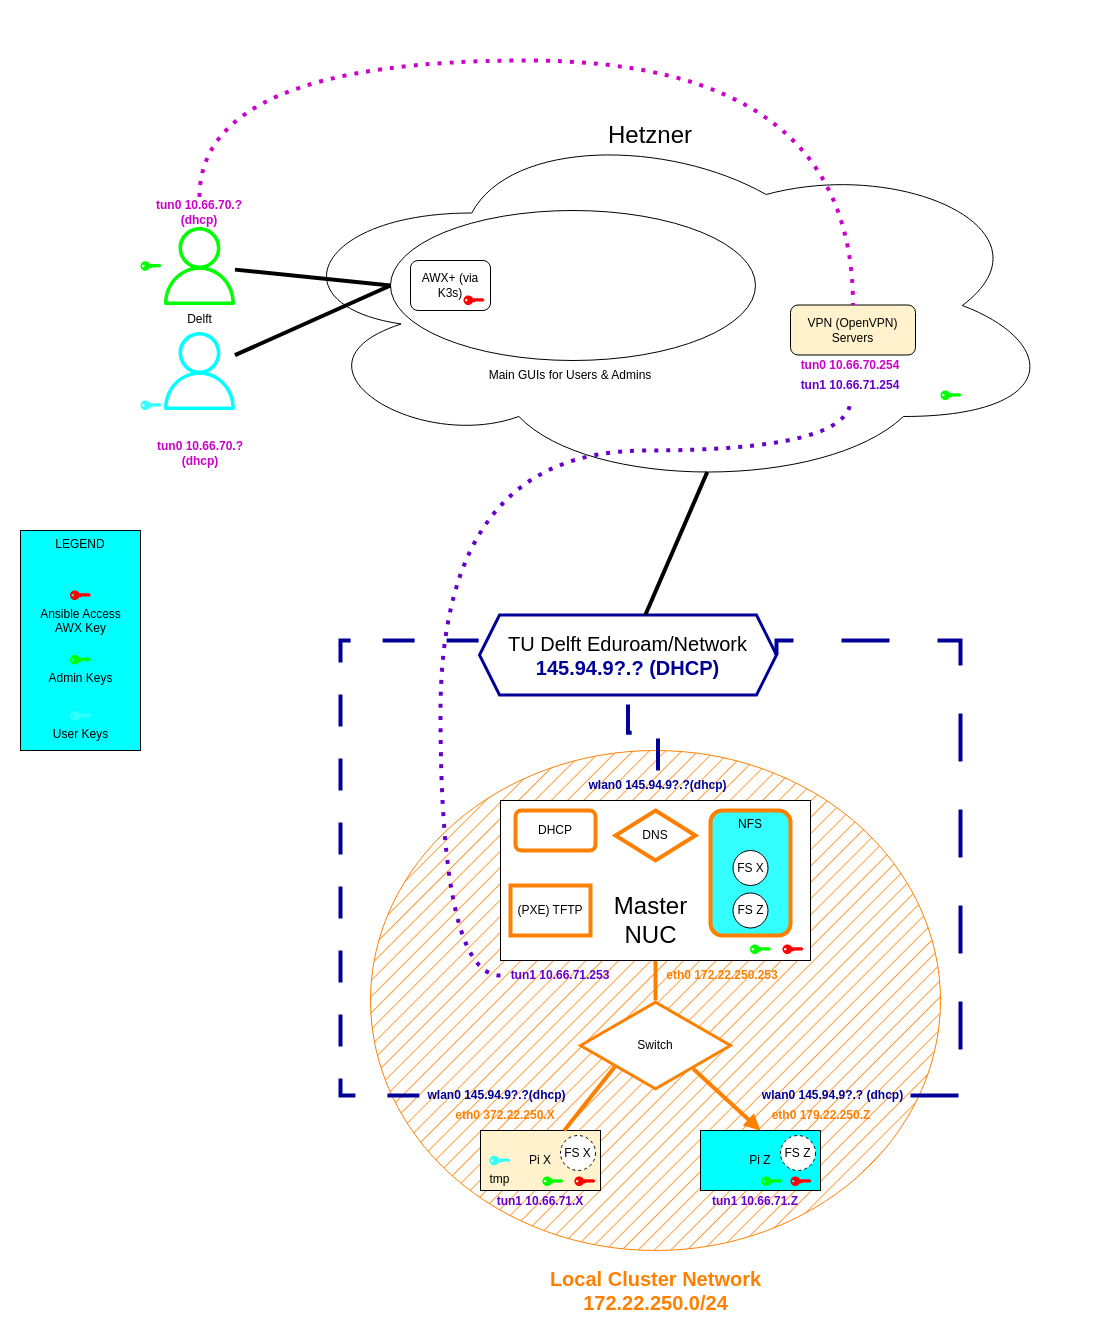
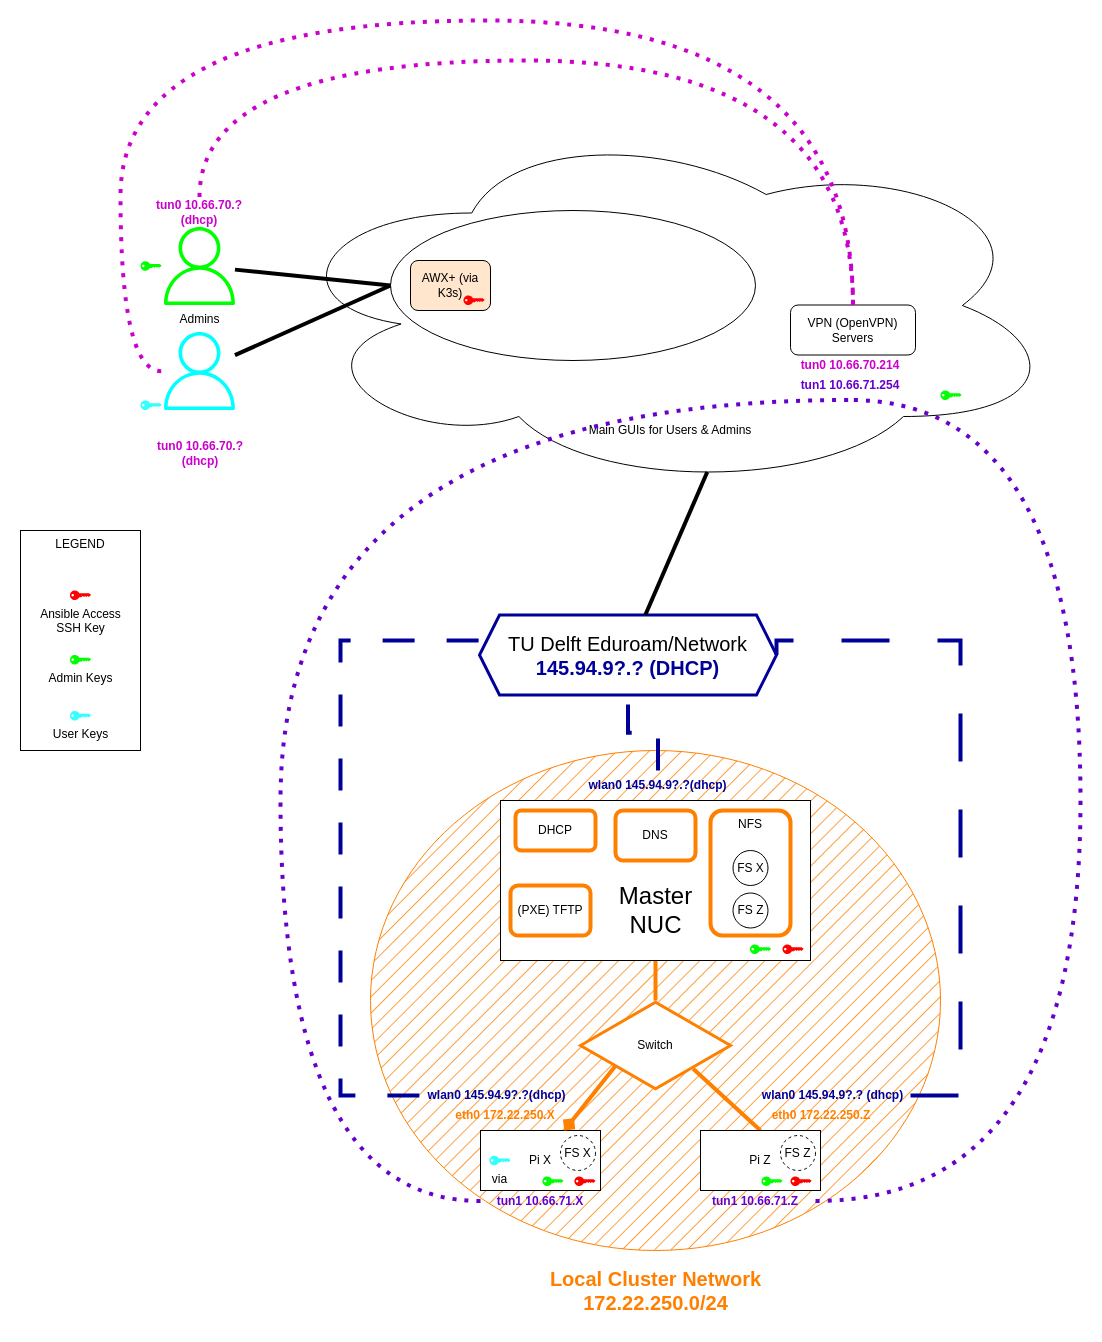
edge "VPN (OpenVPN) Servers" -- "Users": added
node "Hetzner": removed
node "AWX+ (via K3s)": fillcolor #ffffff -> #ffe6cc
node "Delft": label "Delft" -> "Admins"
node "VPN (OpenVPN) Servers": fillcolor #fff2cc -> #ffffff
node "tun0 10.66.70.254": label "tun0 10.66.70.254" -> "tun0 10.66.70.214"
node "Main GUIs for Users & Admins": moved (571, 376) -> (671, 431)
edge "tun1 10.66.71.254" -- "tun1 10.66.71.253": removed
node "Ansible Access AWX Key": label "Ansible Access AWX Key" -> "Ansible Access SSH Key"
node "LEGEND": fillcolor #00ffff -> #ffffff
edge "tun1 10.66.71.254" -- "tun1 10.66.71.X": added
edge "tun1 10.66.71.254" -- "tun1 10.66.71.Z": added
node "NFS": fillcolor #33ffff -> #ffffff
node "DNS": shape diamond -> rounded rectangle
node "(PXE) TFTP": shape rectangle -> rounded rectangle
node "Master NUC": moved (651, 921) -> (656, 911)
node "tun1 10.66.71.253": removed
node "eth0 172.22.250.253": removed
node "eth0 372.22.250.X": label "eth0 372.22.250.X" -> "eth0 172.22.250.X"
node "eth0 179.22.250.Z": label "eth0 179.22.250.Z" -> "eth0 172.22.250.Z"
edge "Switch" -> "Pi Z": arrowhead block -> none
edge "Switch" -- "Pi X": arrowhead none -> diamond
node "Pi X": fillcolor #fff2cc -> #ffffff
node "Pi Z": fillcolor #00ffff -> #ffffff
node "tmp": label "tmp" -> "via"
